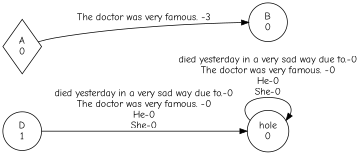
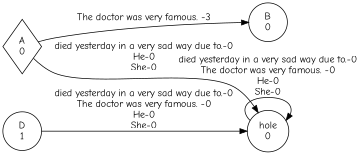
edge "A 0" -> "hole 0": added, label "died yesterday in a very sad way due to.-0 He-0 She-0"
